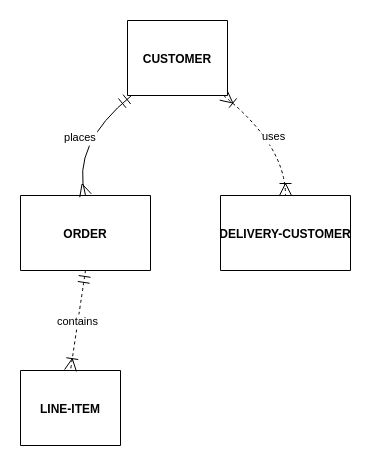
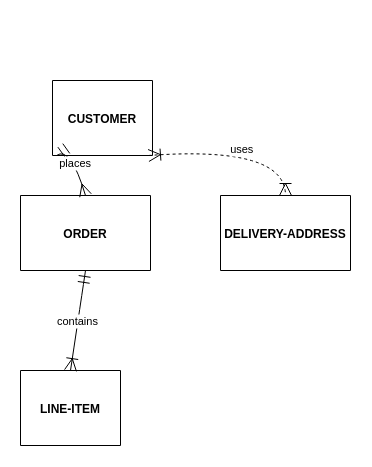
node "CUSTOMER": moved (178, 58) -> (103, 118)
node "DELIVERY-CUSTOMER": label "DELIVERY-CUSTOMER" -> "DELIVERY-ADDRESS"
edge "ORDER" -- "LINE-ITEM": style dashed -> solid
